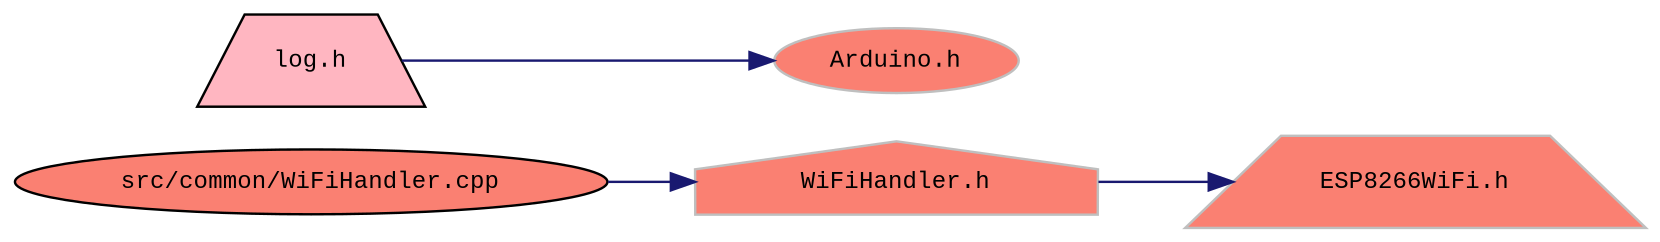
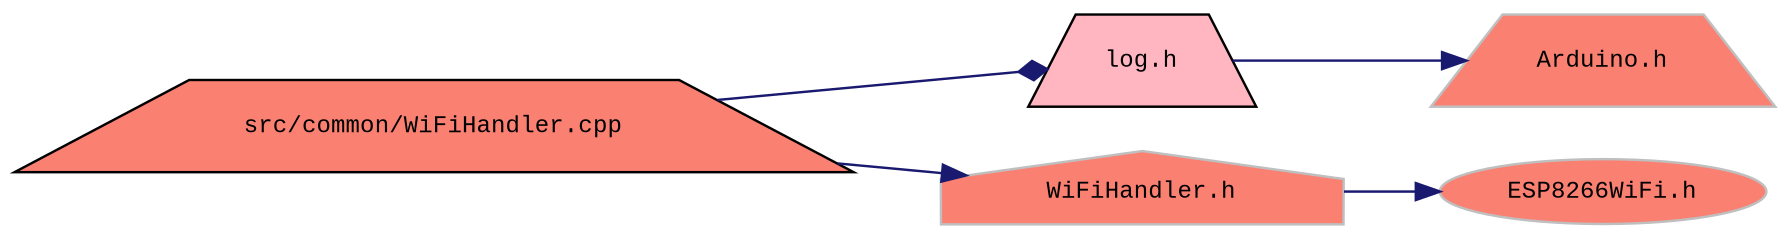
node "Arduino.h": shape ellipse -> trapezium
edge "src/common/WiFiHandler.cpp" -> "log.h": added
node "src/common/WiFiHandler.cpp": shape ellipse -> trapezium
node "ESP8266WiFi.h": shape trapezium -> ellipse
